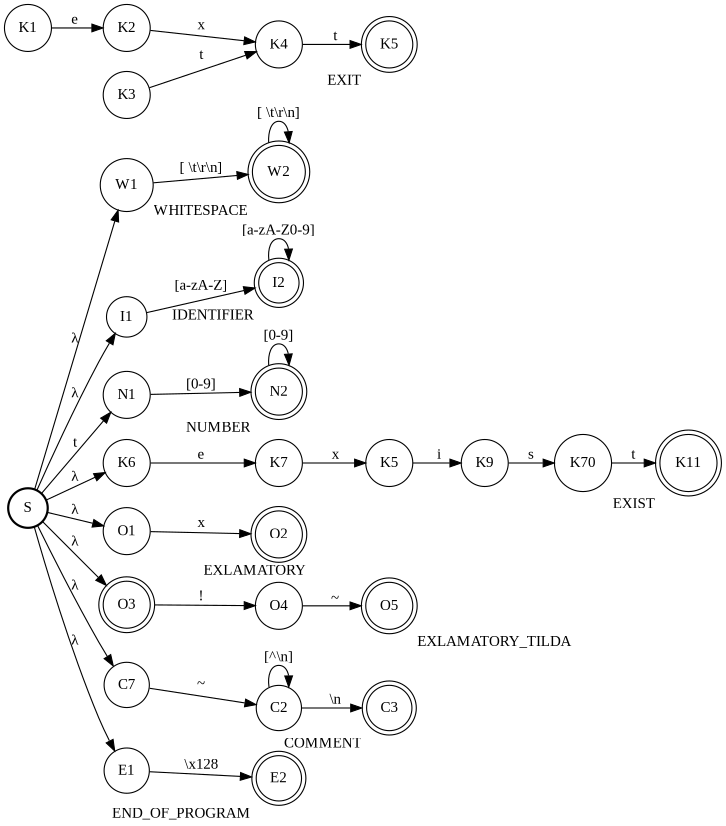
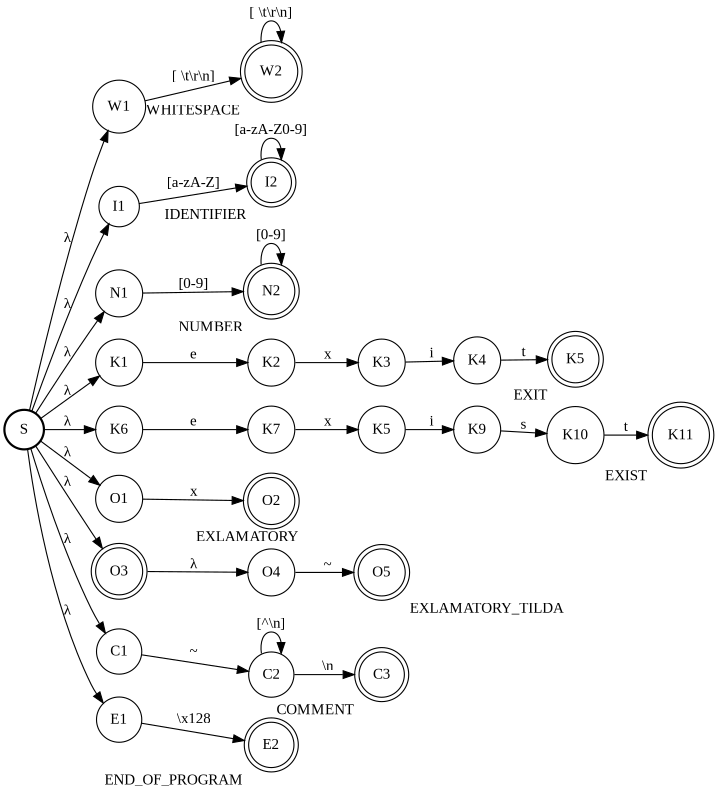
edge "K2" -> "K4": now "K2" -> "K3"
edge "K3" -> "K4": label "t" -> "i"
edge "S" -> "K1": added, label "λ"
edge "S" -> "N1": label "t" -> "λ"
node "K70": label "K70" -> "K10"
edge "O3" -> "O4": label "!" -> "λ"
node "C7": label "C7" -> "C1"
